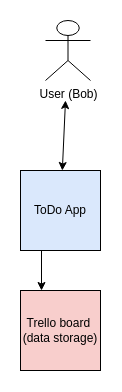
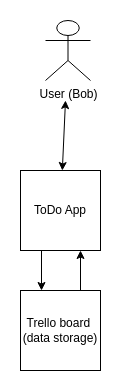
node "ToDo App": fillcolor #dae8fc -> #ffffff
edge "Trello board (data storage)" -> "ToDo App": added
node "Trello board (data storage)": fillcolor #f8cecc -> #ffffff
